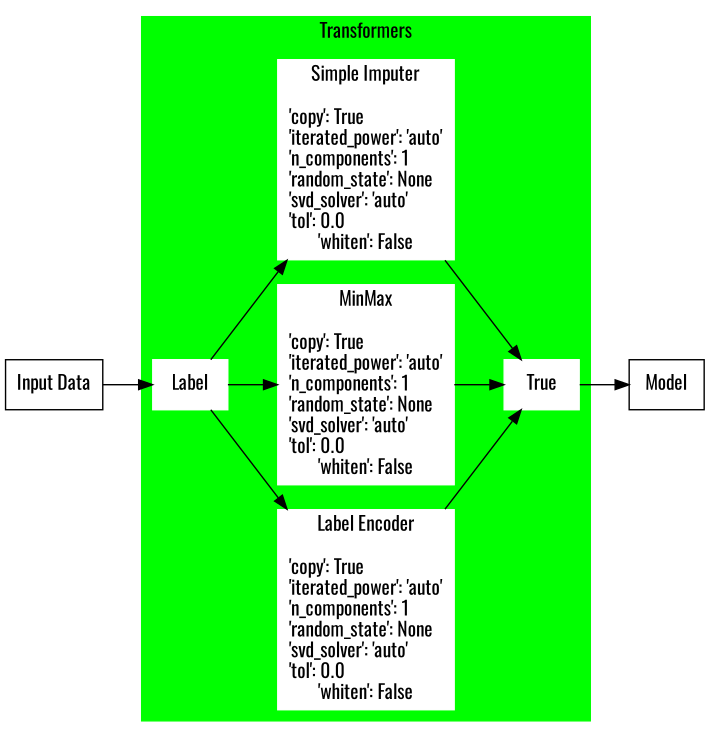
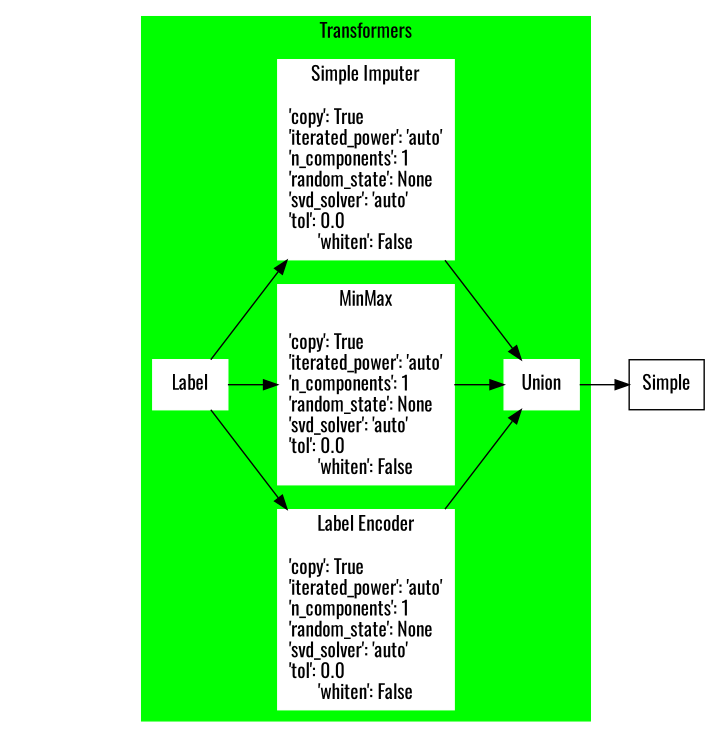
node "Input Data": removed
node "True": label "True" -> "Union"
node "Model": label "Model" -> "Simple"
